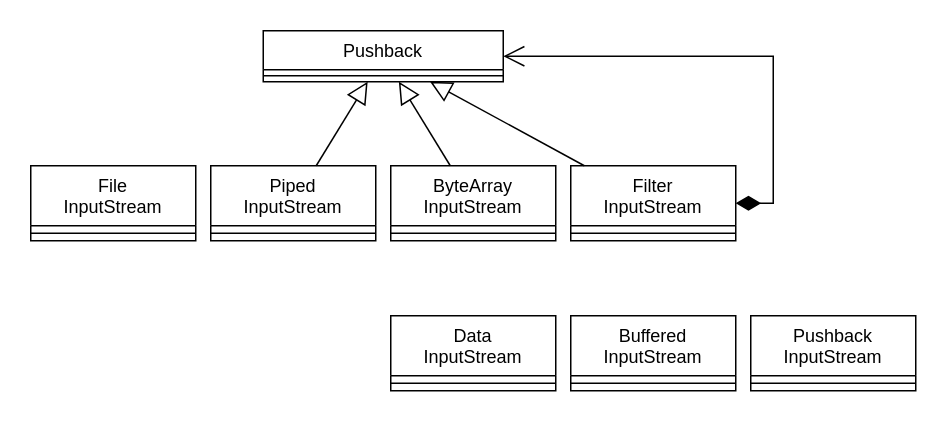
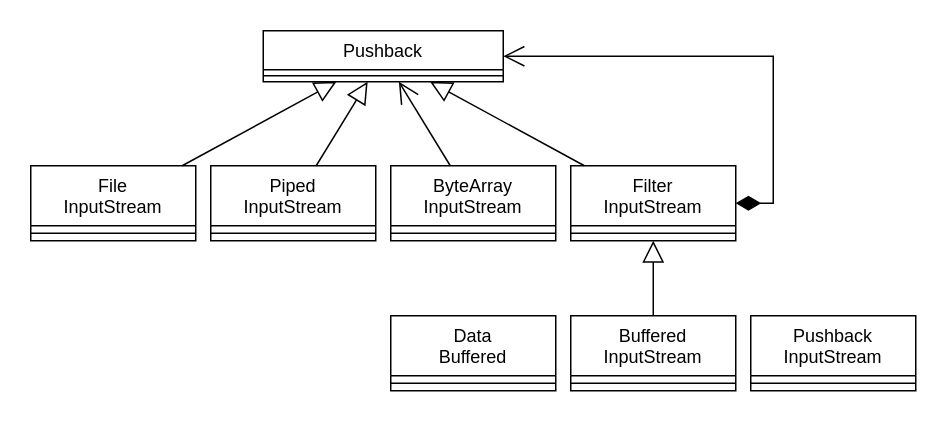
edge "ByteArray InputStream" -> "Pushback": arrowhead block -> open
edge "File InputStream" -> "Pushback": added
edge "Buffered InputStream" -> "Filter InputStream": added
node "Data InputStream": label "Data InputStream" -> "Data Buffered"
